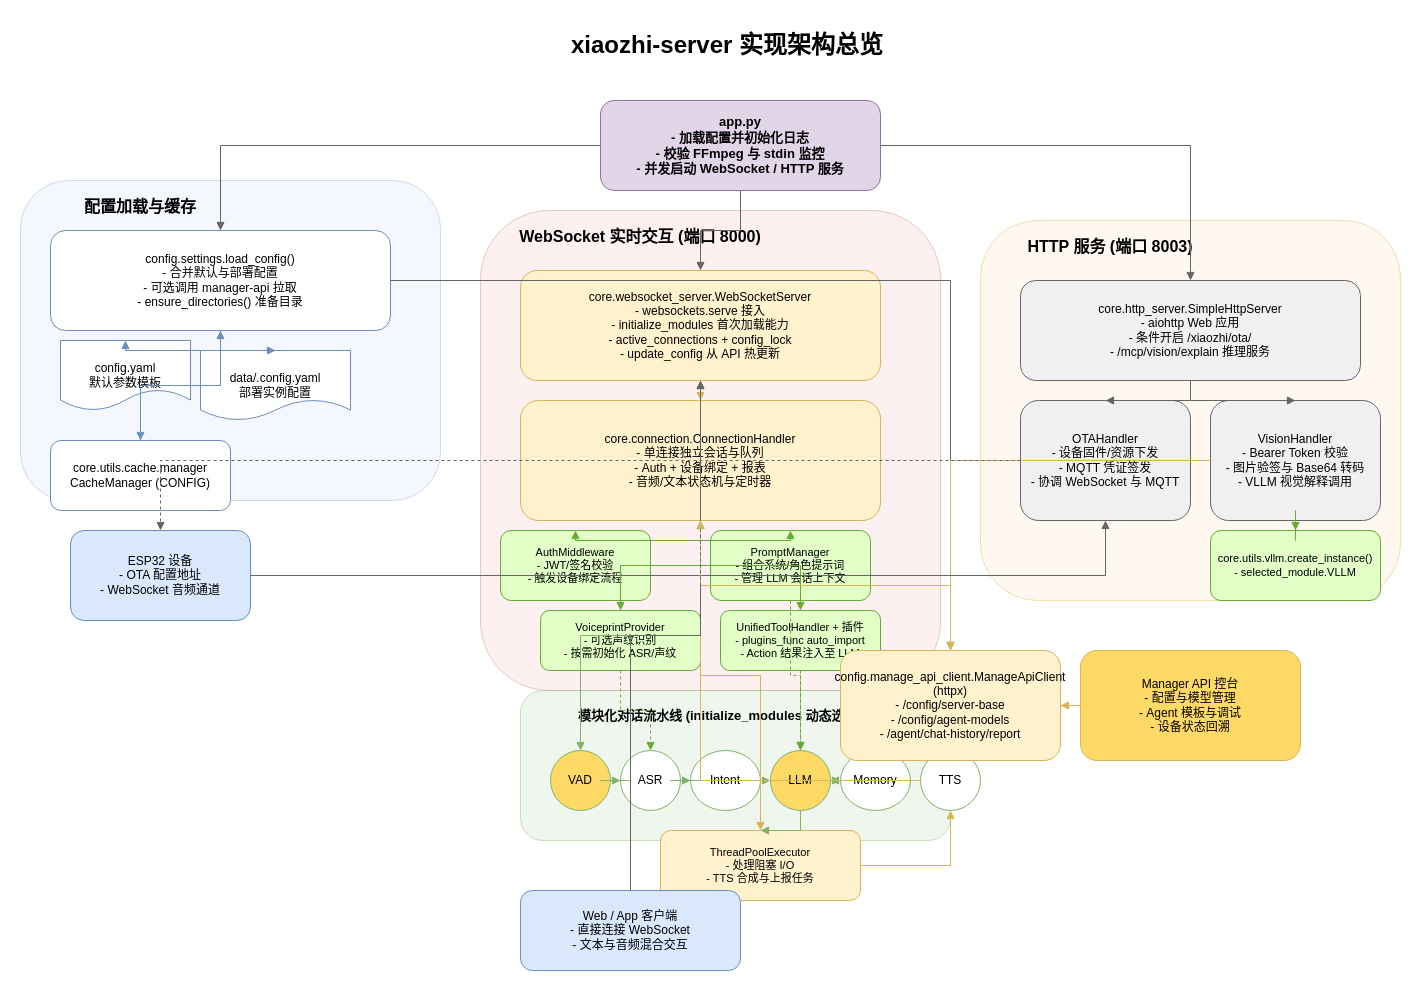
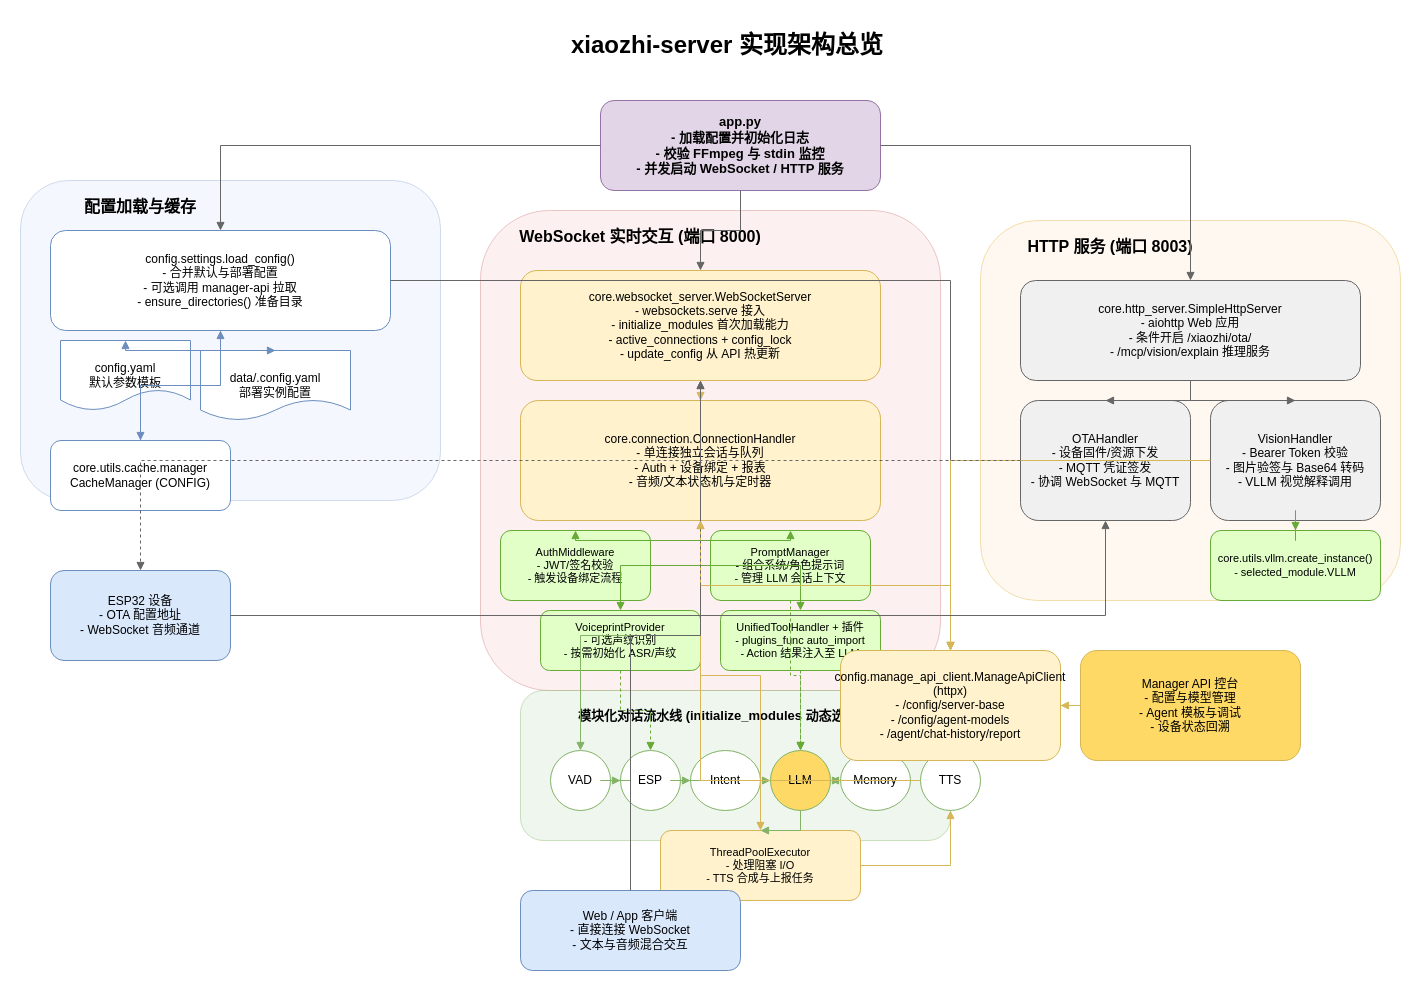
node "ESP32 设备 - OTA 配置地址 - WebSocket 音频通道": moved (161, 576) -> (141, 616)
node "VAD": fillcolor #ffd966 -> #ffffff
node "ASR": label "ASR" -> "ESP"
